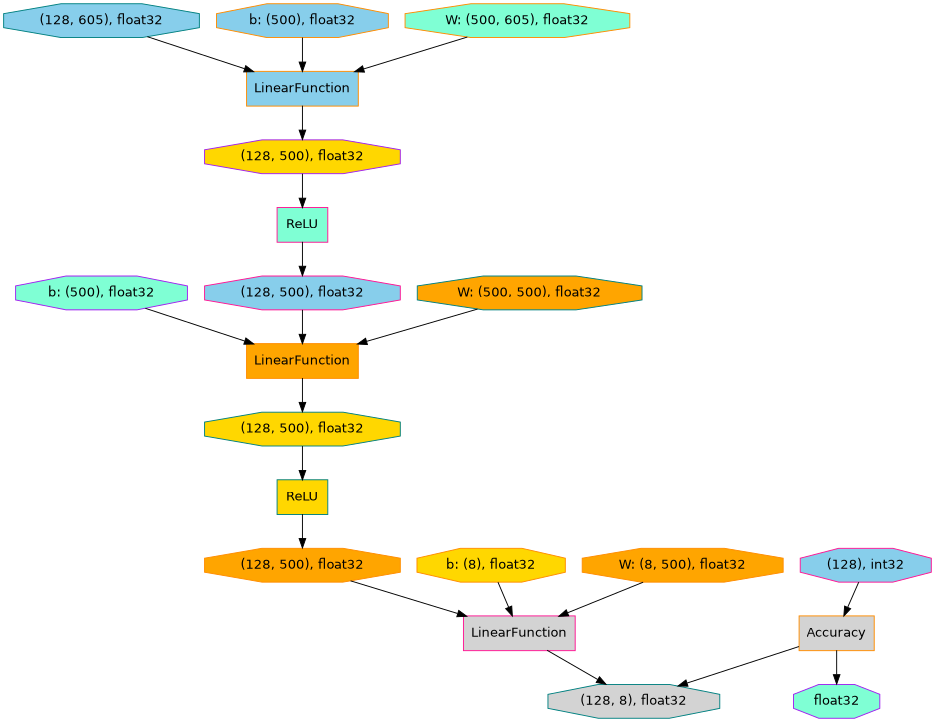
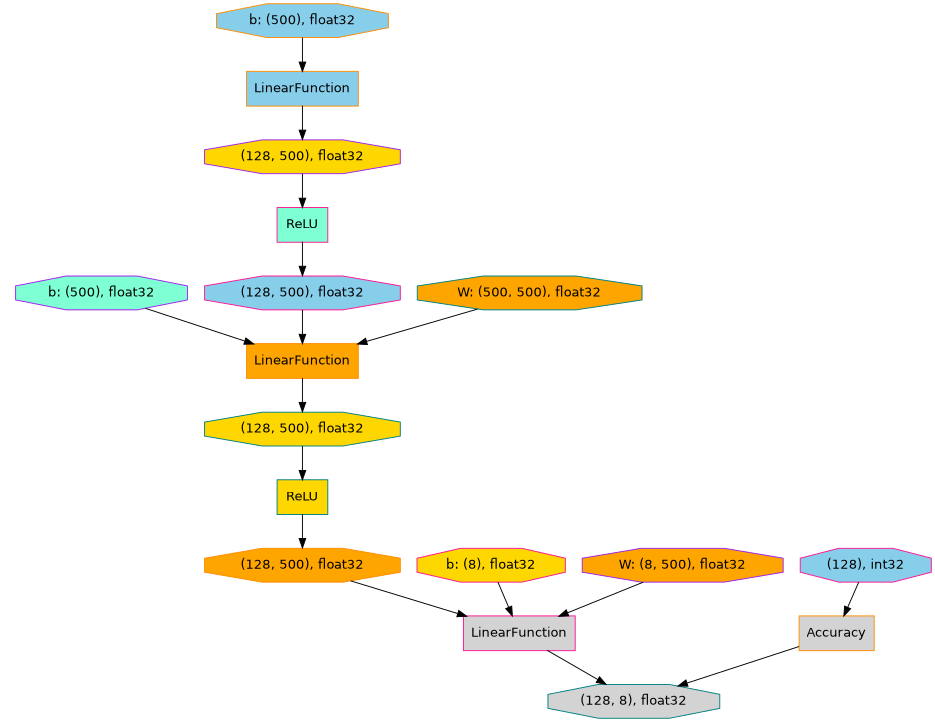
node "(128, 605), float32": removed
node "W: (500, 605), float32": removed
node "b: (8), float32": color darkorange -> deeppink
node "W: (8, 500), float32": color darkorange -> purple
node "float32": removed
